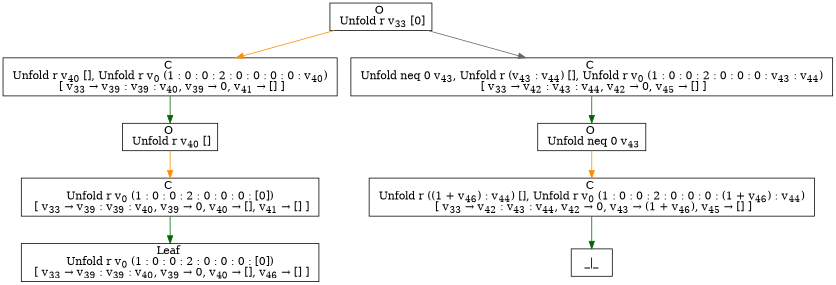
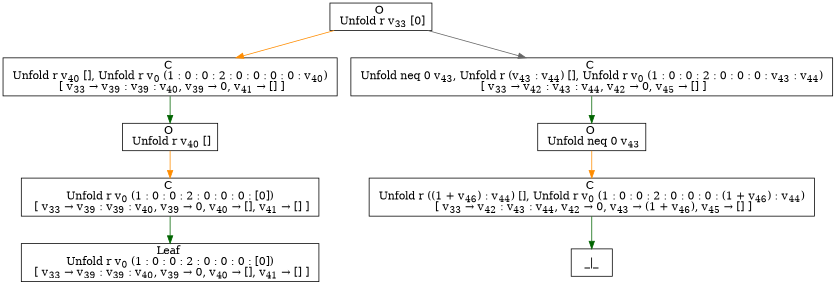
node "Leaf": text "46" -> "41"
